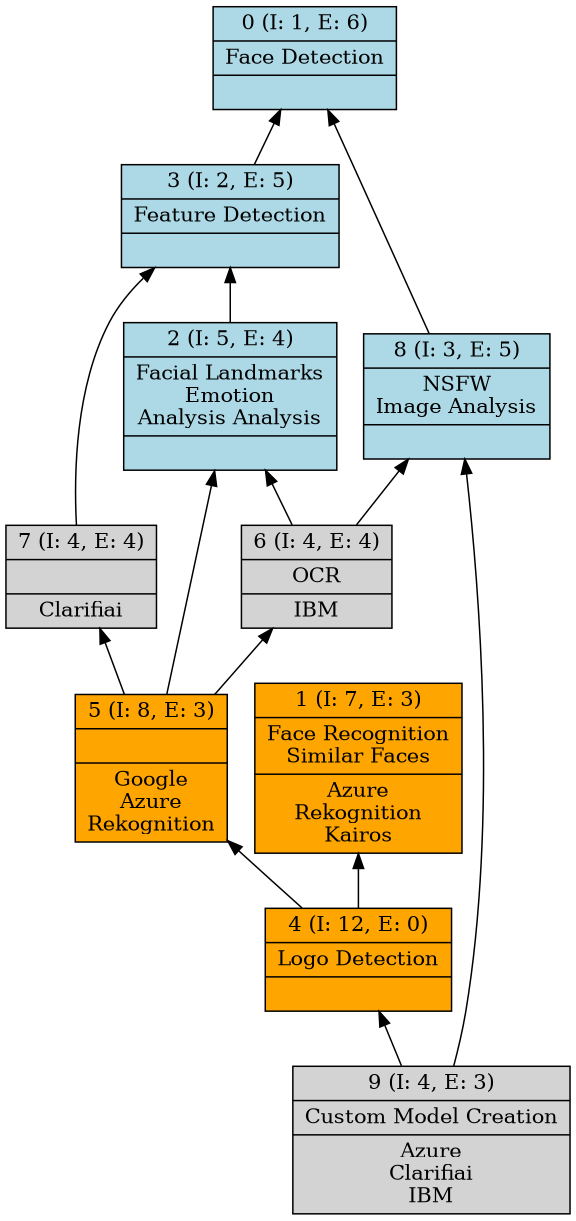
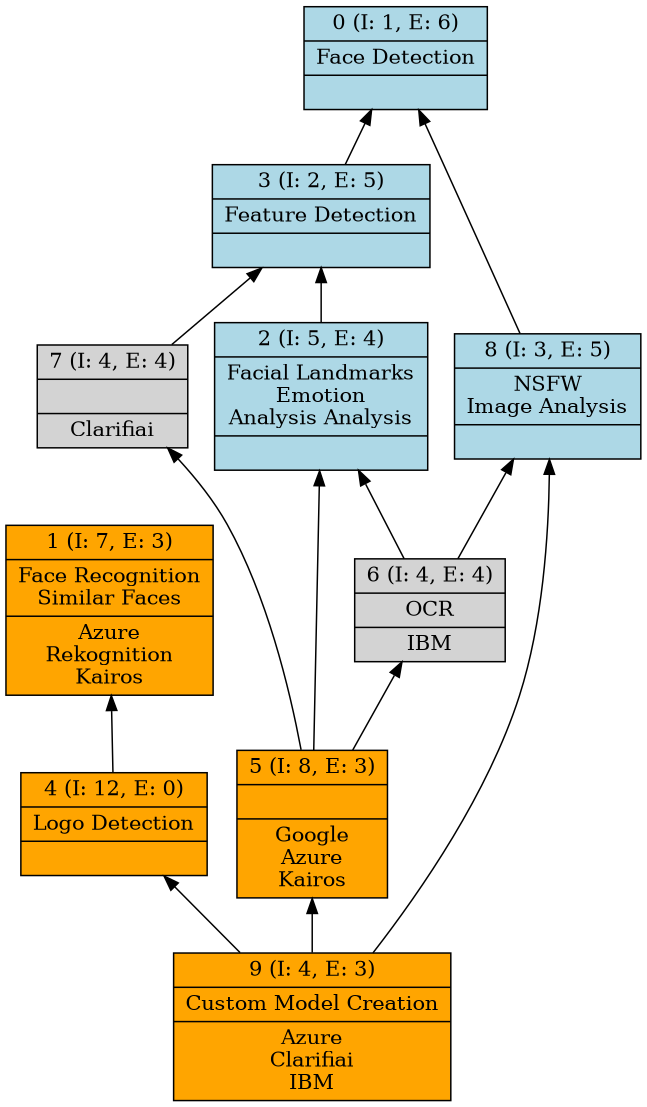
node "5 (I: 8, E: 3)": text "Rekognition" -> "Kairos"
edge "4 (I: 12, E: 0)" -> "5 (I: 8, E: 3)": now "9 (I: 4, E: 3)" -> "5 (I: 8, E: 3)"
node "9 (I: 4, E: 3)": fillcolor lightgrey -> orange
